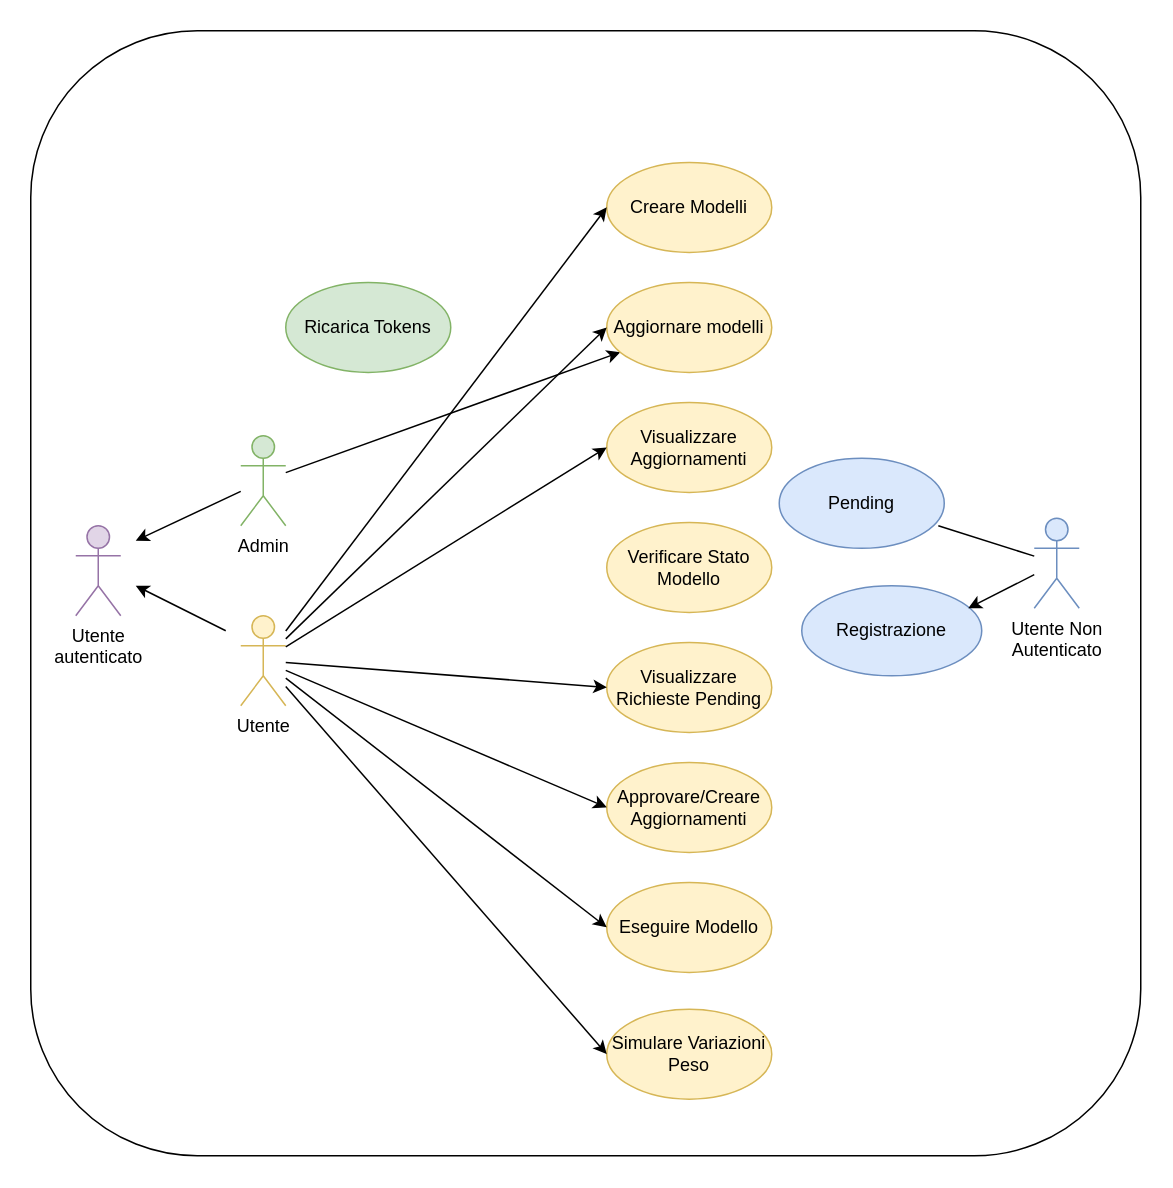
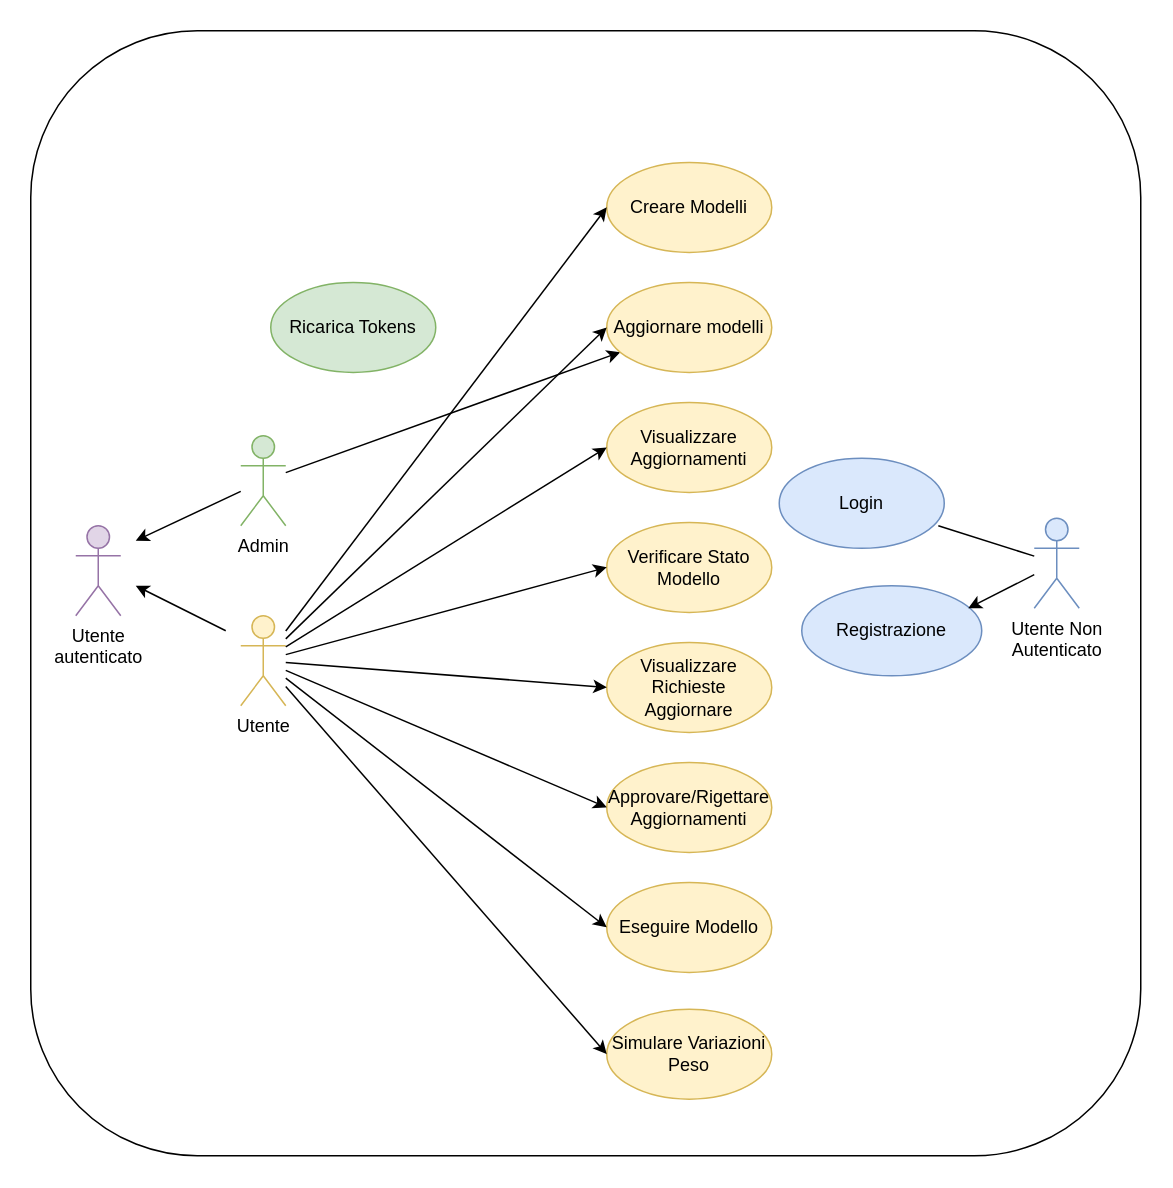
node "Ricarica Tokens": moved (368, 327) -> (353, 327)
node "Pending": label "Pending" -> "Login"
edge "Utente" -> "Verificare Stato Modello": added
node "Visualizzare Richieste Pending": label "Visualizzare Richieste Pending" -> "Visualizzare Richieste Aggiornare"
node "Approvare/Creare Aggiornamenti": label "Approvare/Creare Aggiornamenti" -> "Approvare/Rigettare Aggiornamenti"
